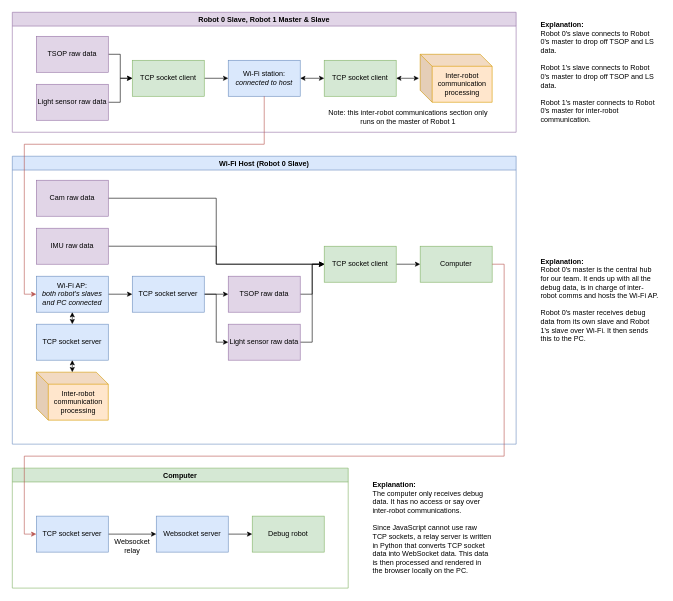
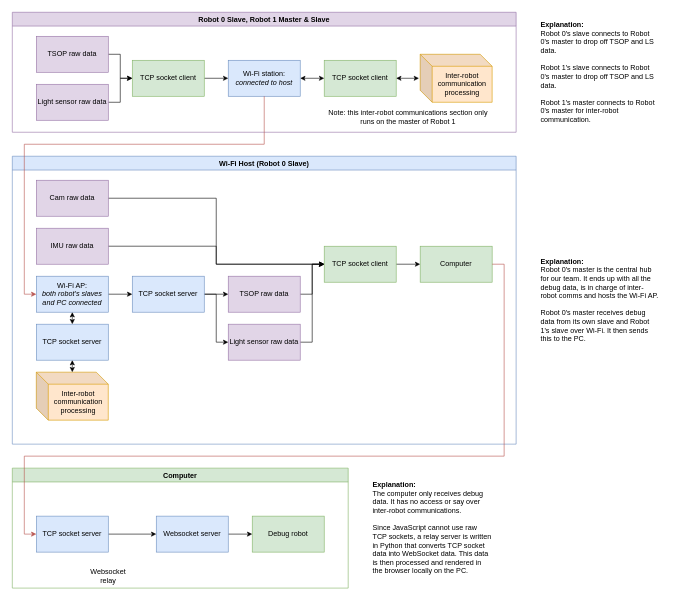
node "Websocket relay": moved (132, 546) -> (108, 576)
